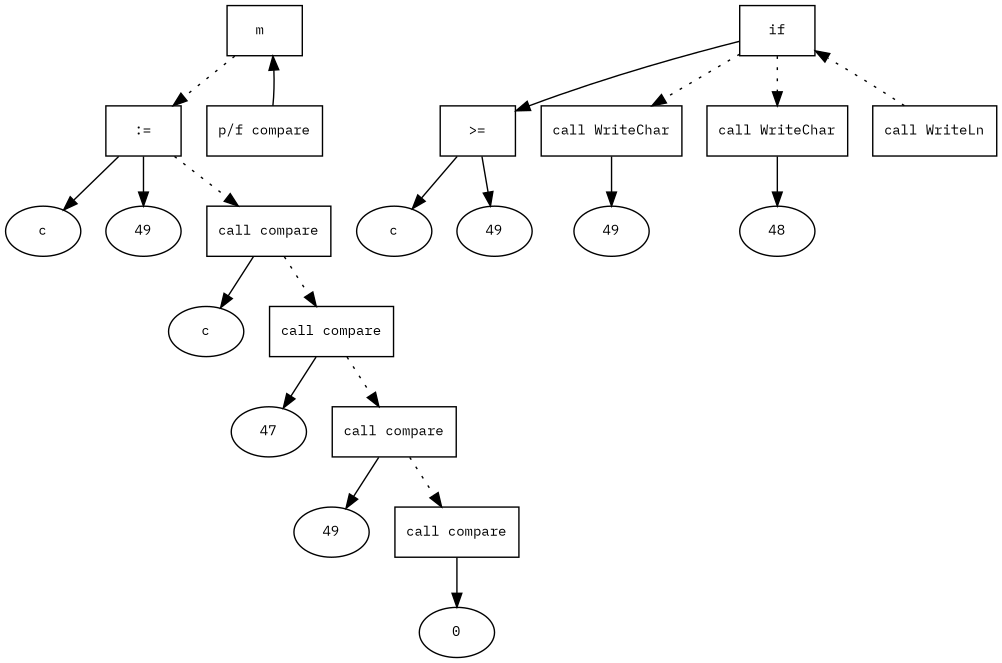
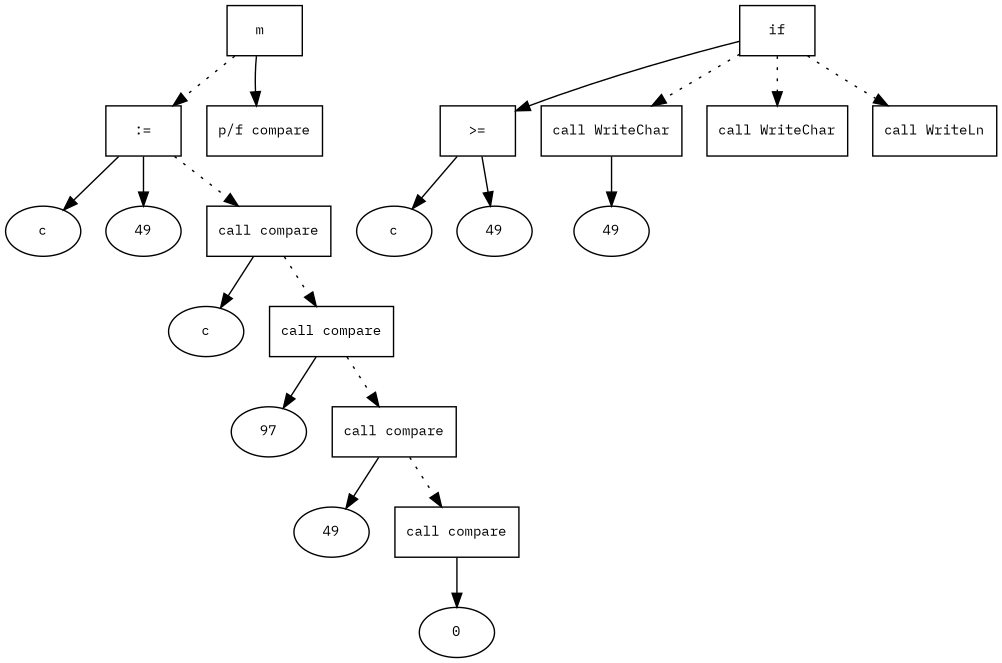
edge "call WriteLn" -> "if": reversed
edge "p/f compare" -> "m": reversed
node "48": removed
node "47": label "47" -> "97"
